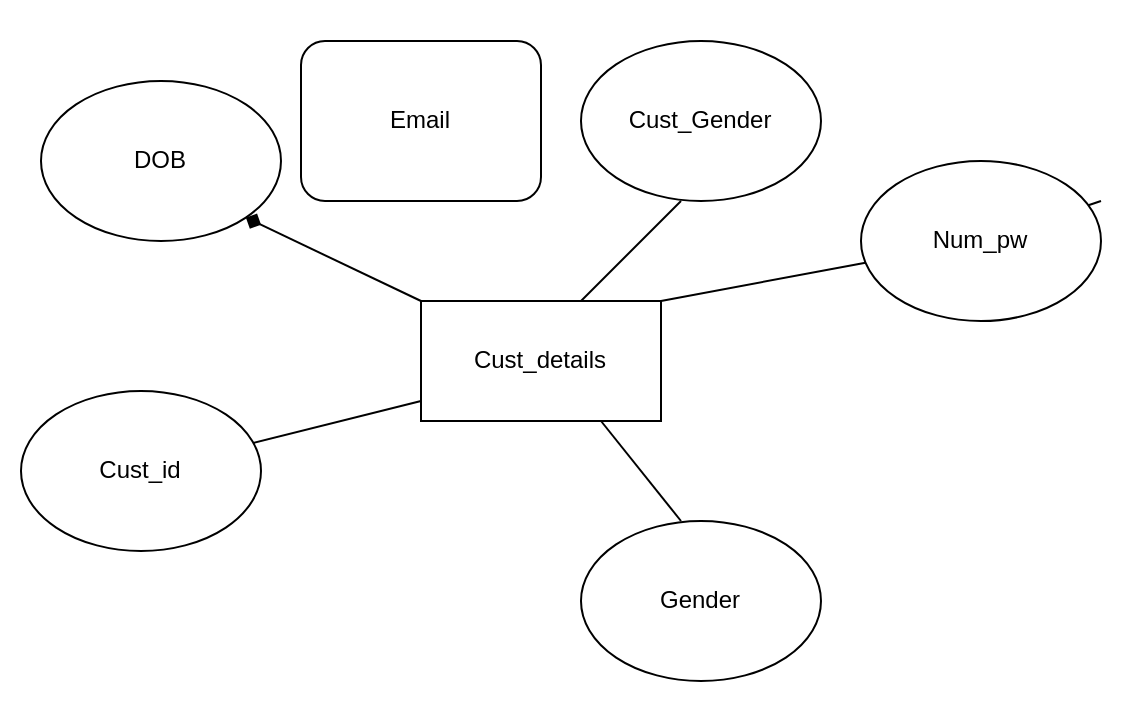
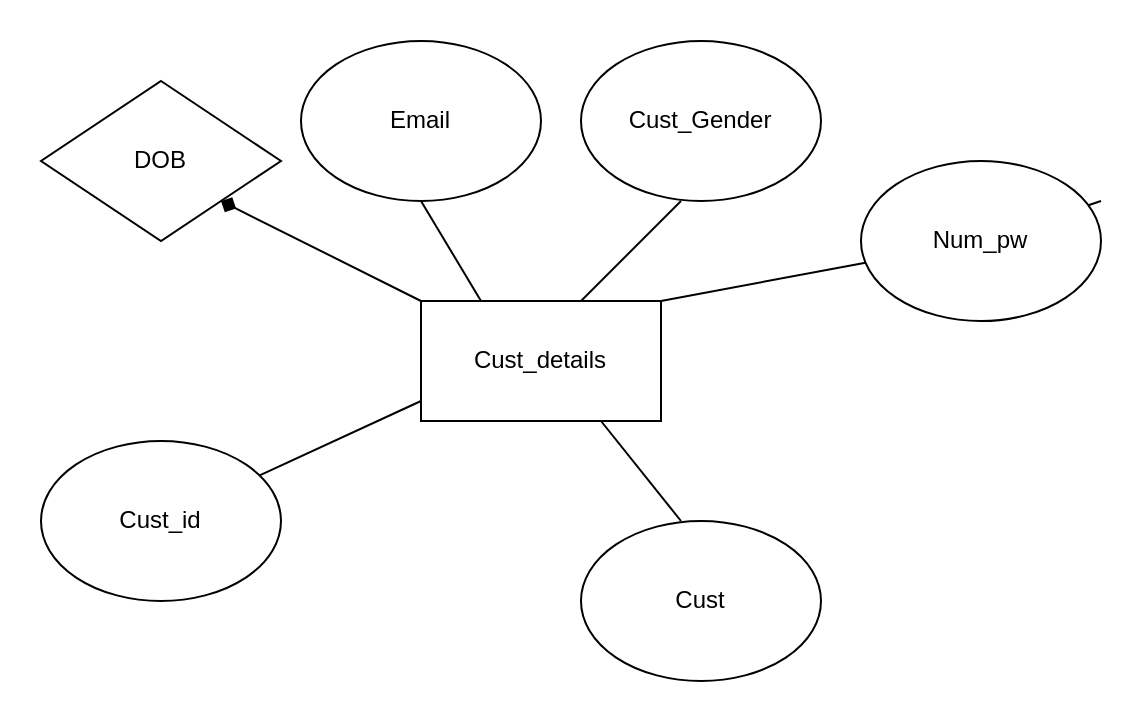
node "Email": shape rounded rectangle -> ellipse
node "DOB": shape ellipse -> diamond
edge "Email" -- "Cust_details": added
node "Cust_id": moved (141, 471) -> (161, 521)
node "Gender": label "Gender" -> "Cust"
